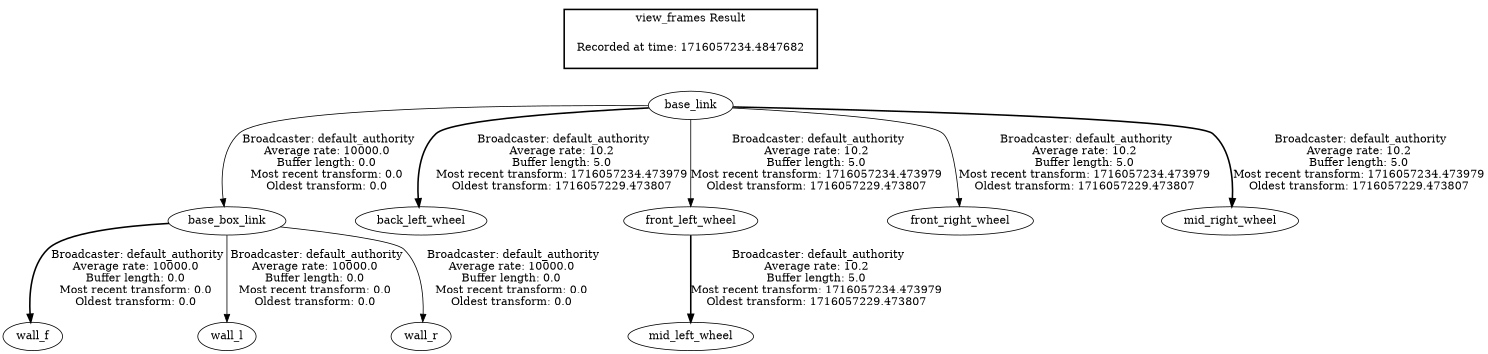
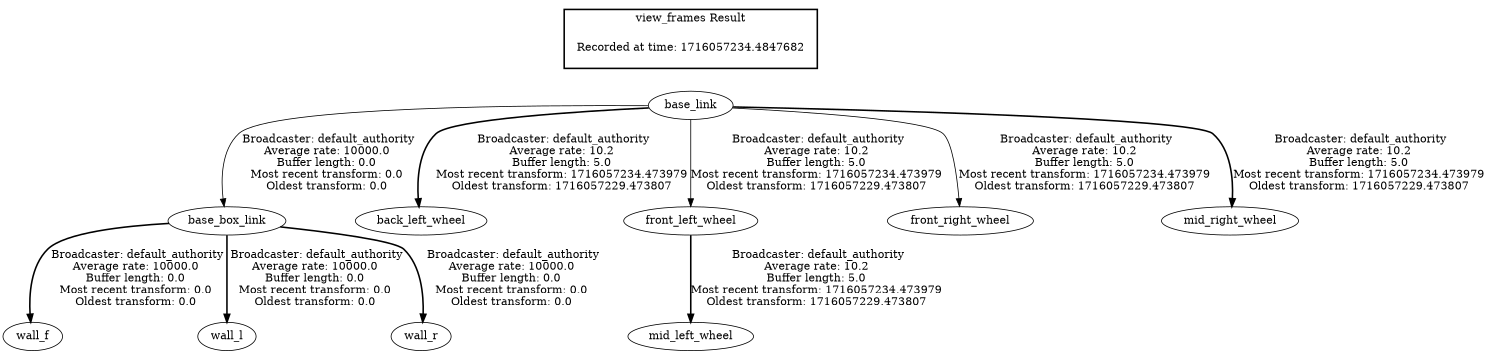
edge "base_box_link" -> "wall_r": style solid -> bold
edge "base_box_link" -> "wall_l": style solid -> bold
